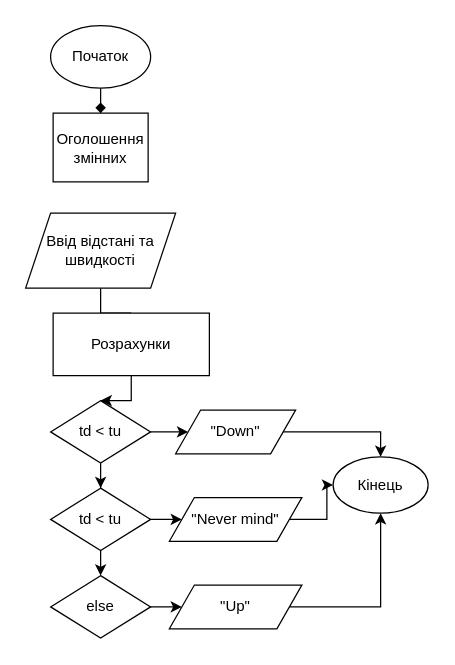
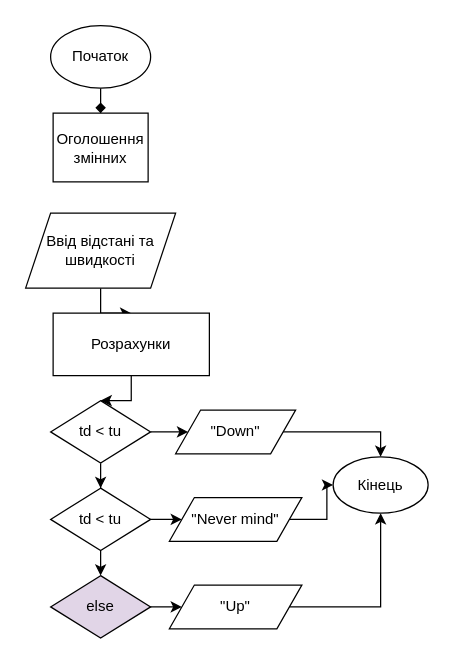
edge "Ввід відстані та швидкості" -- "Розрахунки": arrowhead none -> classic
node "else": fillcolor #ffffff -> #e1d5e7
